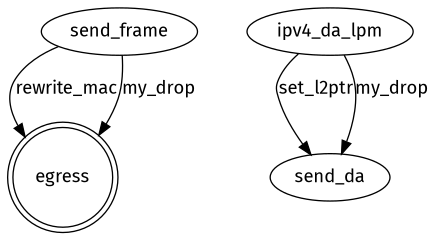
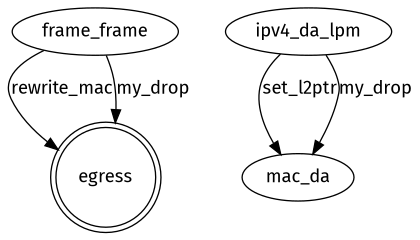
node "send_frame": label "send_frame" -> "frame_frame"
node "send_da": label "send_da" -> "mac_da"
